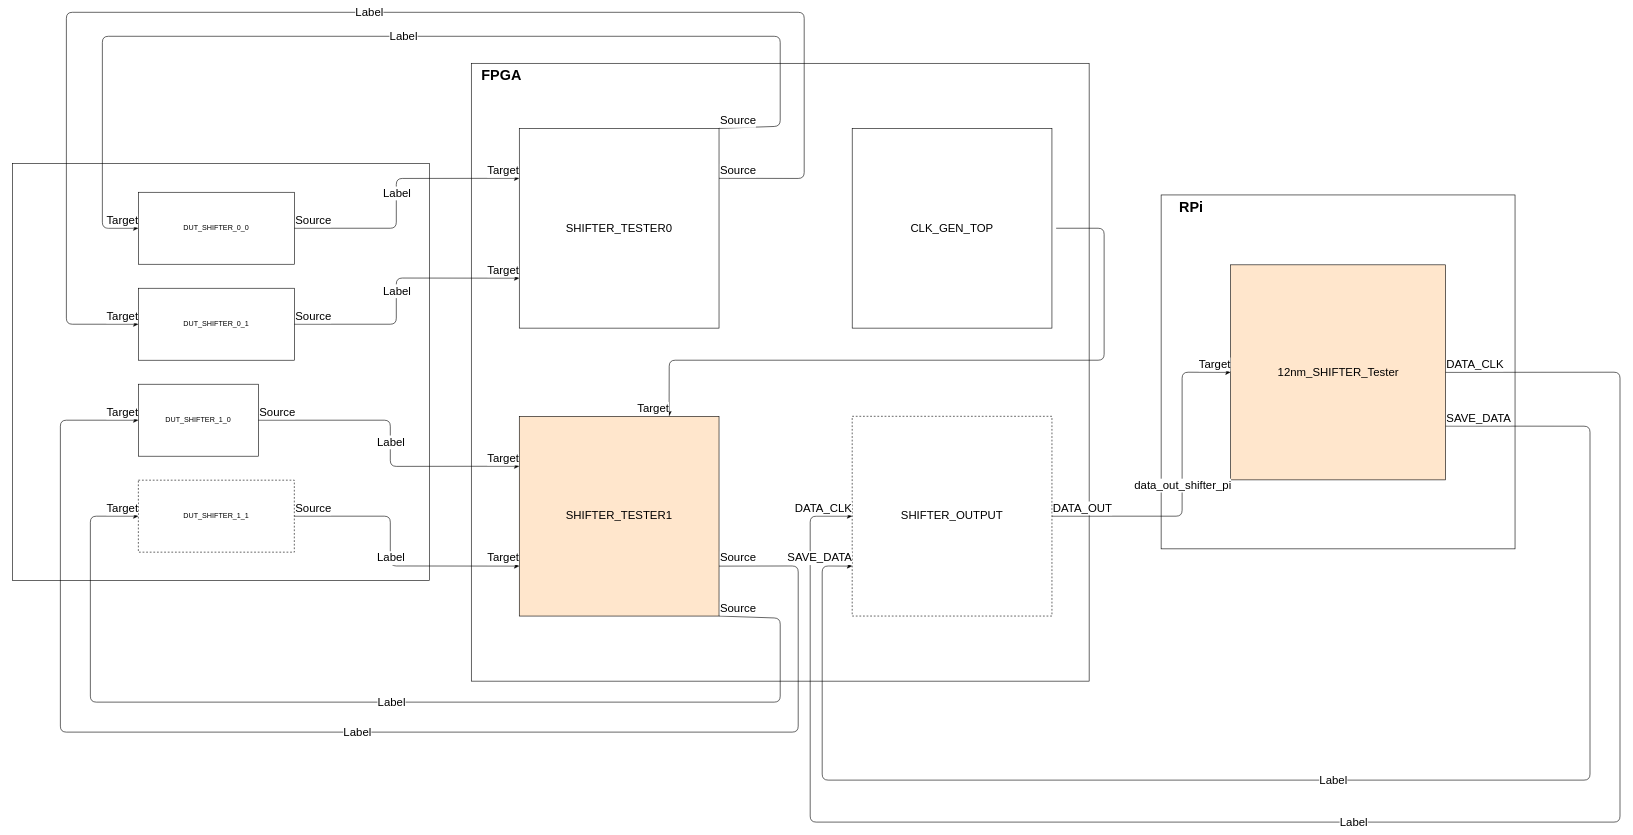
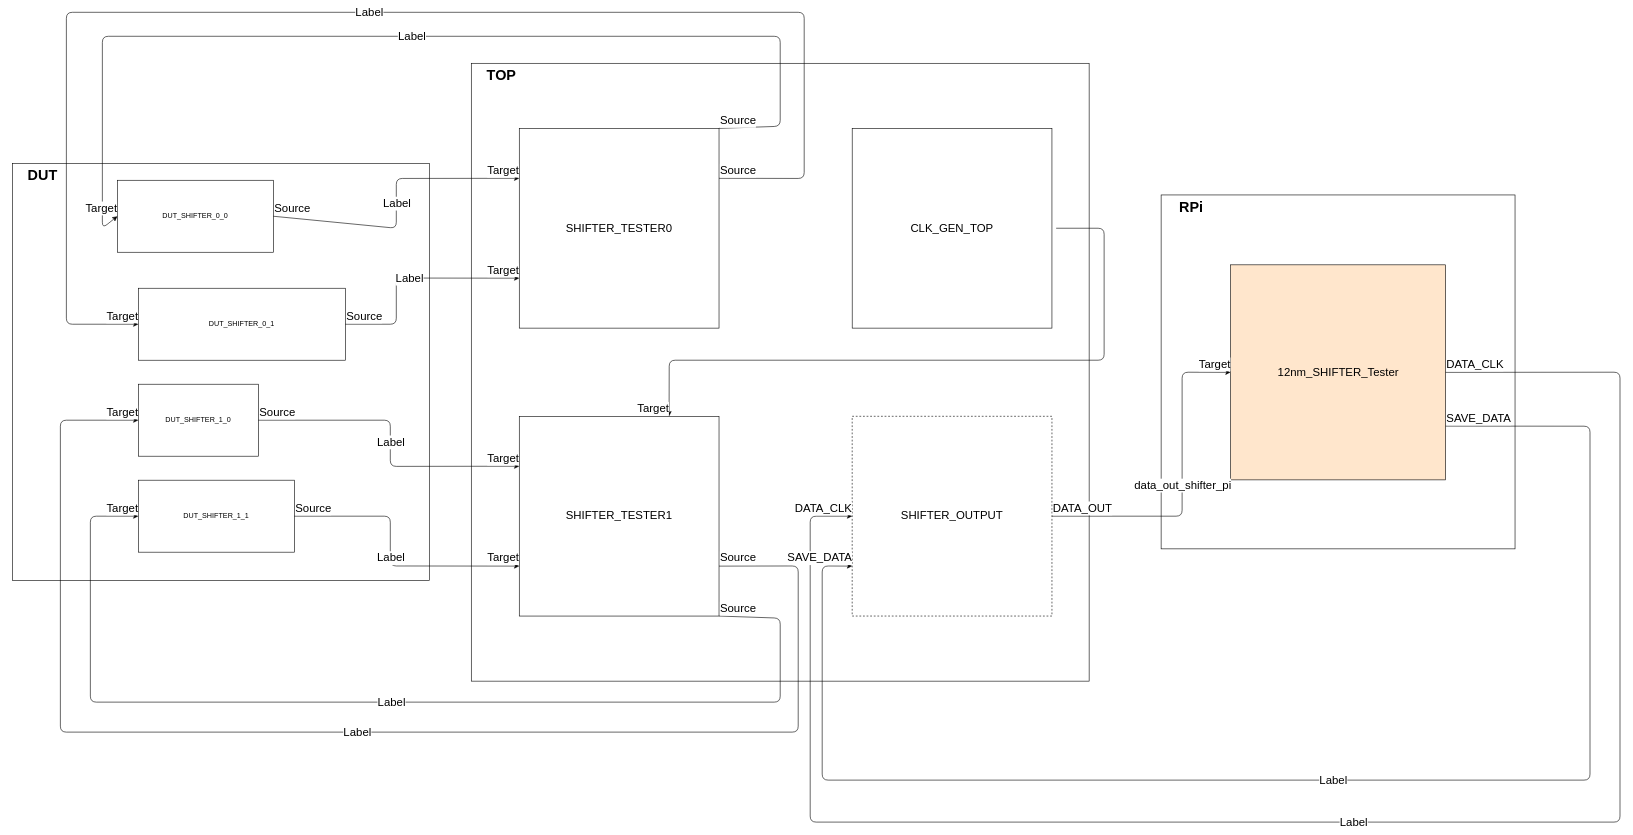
node "FPGA": label "FPGA" -> "TOP"
node "DUT": added
node "DUT_SHIFTER_0_0": moved (216, 228) -> (195, 216)
node "DUT_SHIFTER_0_1": size 156x72 -> 207x72
node "DUT_SHIFTER_1_1": style dashed -> solid
node "SHIFTER_TESTER1": fillcolor #ffe6cc -> #ffffff
